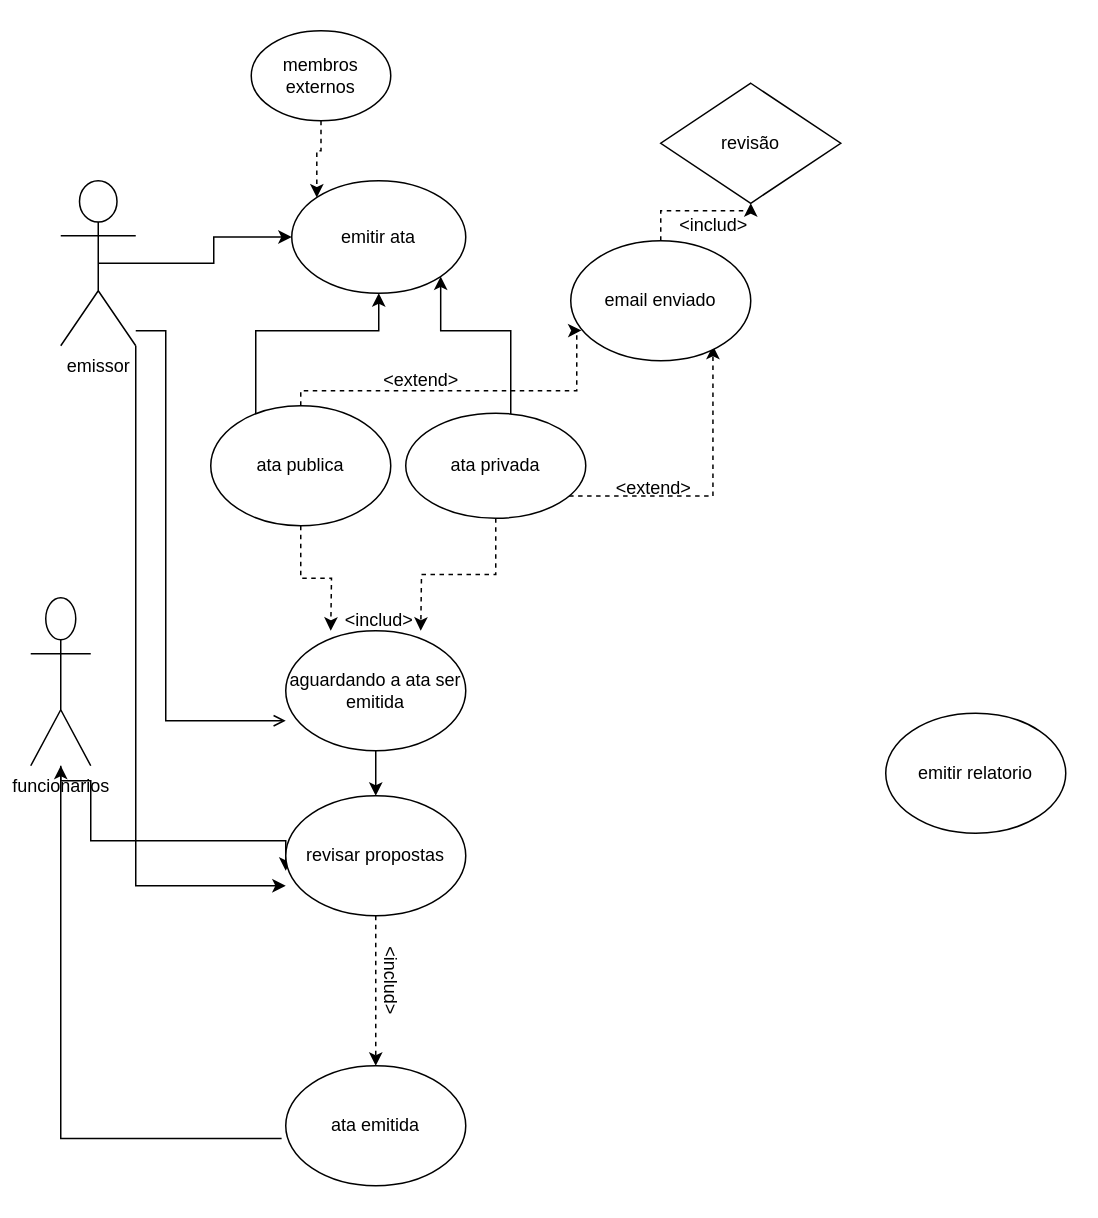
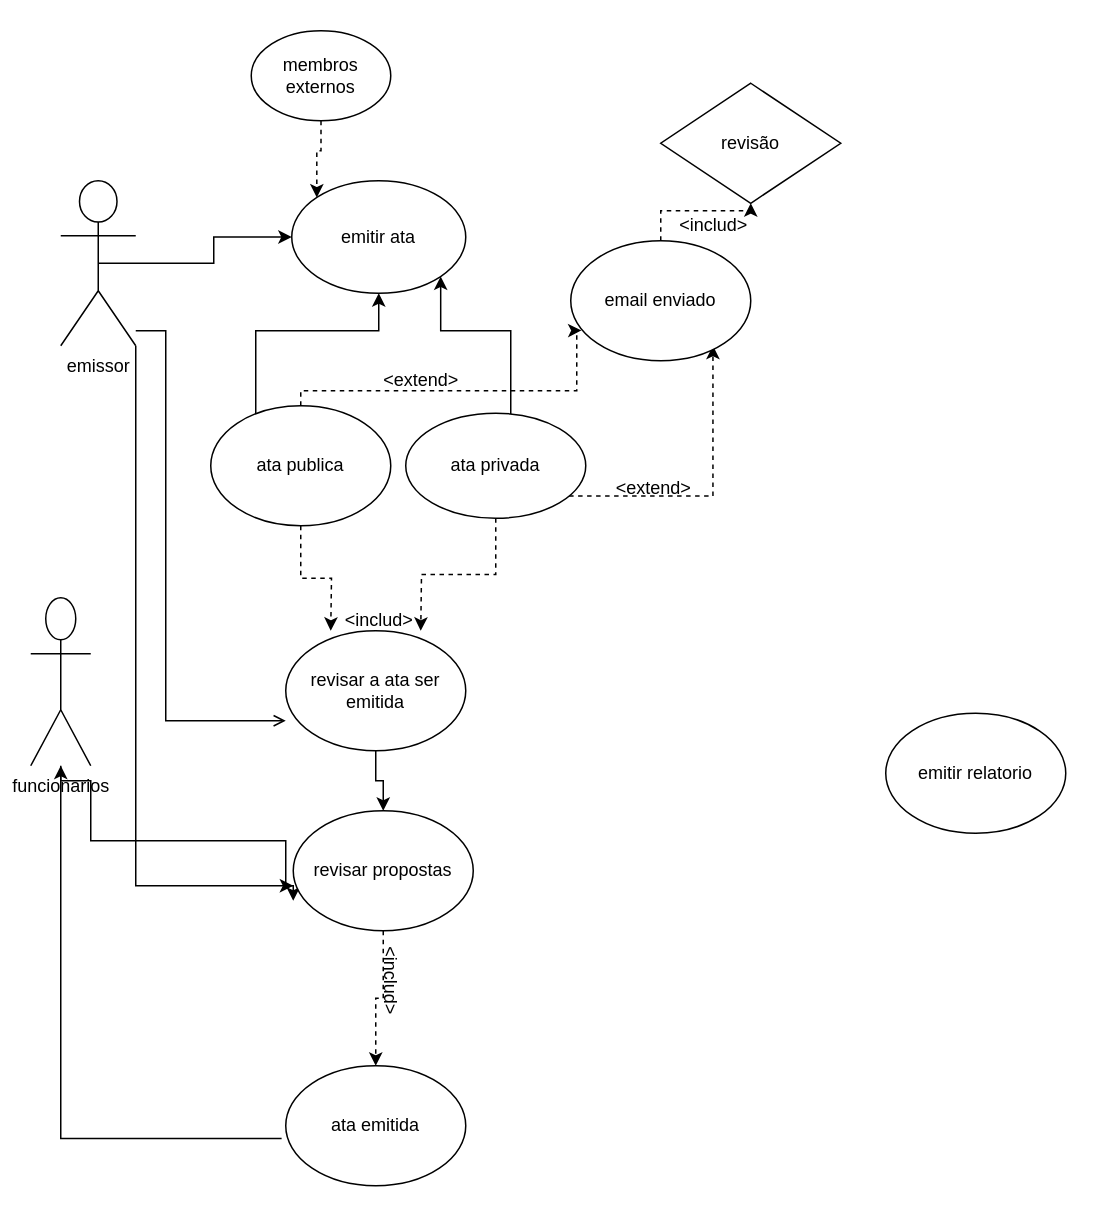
node "aguardando a ata ser emitida": label "aguardando a ata ser emitida" -> "revisar a ata ser emitida"
node "revisar propostas": moved (376, 856) -> (383, 871)
